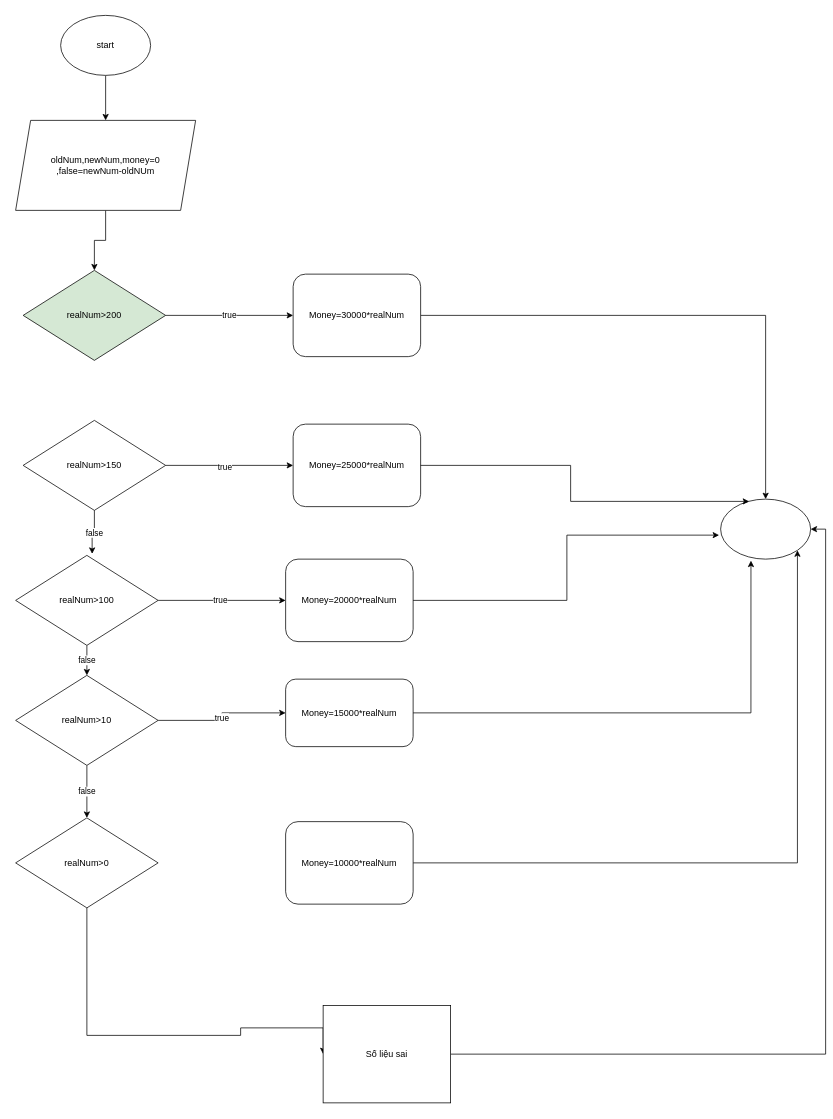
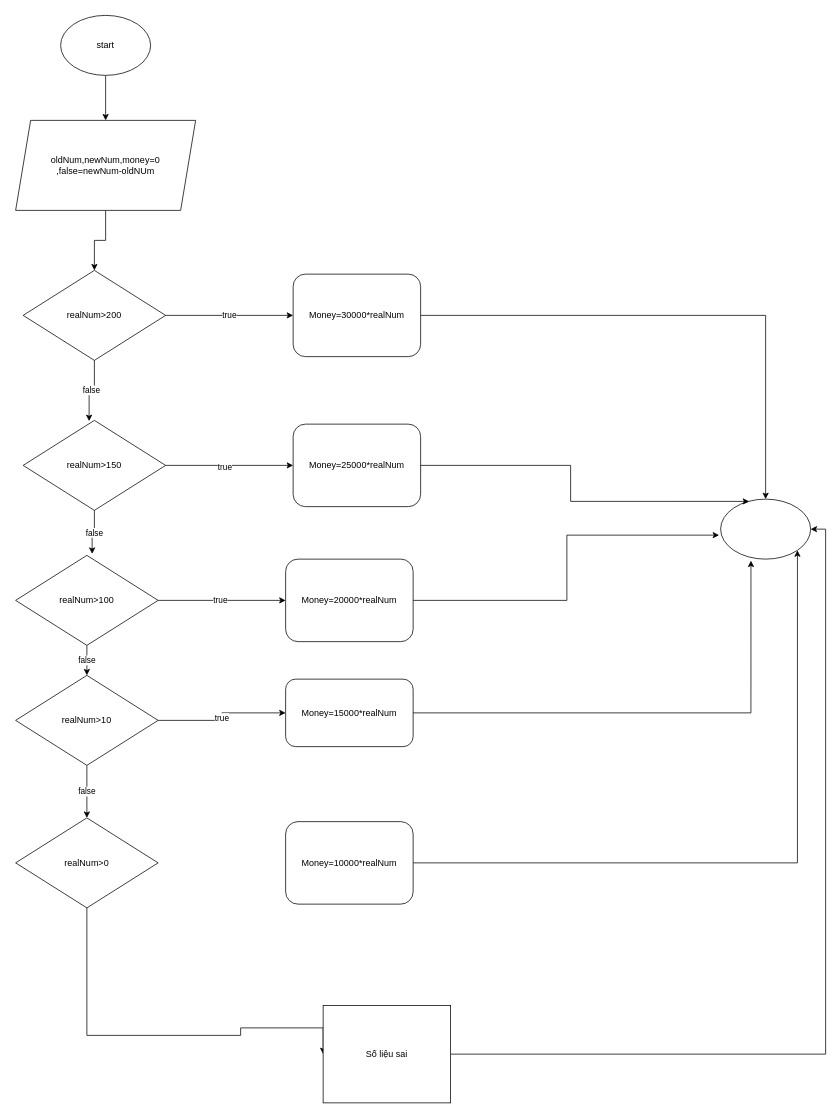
node "realNum>200": fillcolor #d5e8d4 -> #ffffff
edge "realNum>200" -> "realNum>150": added, label "false"
